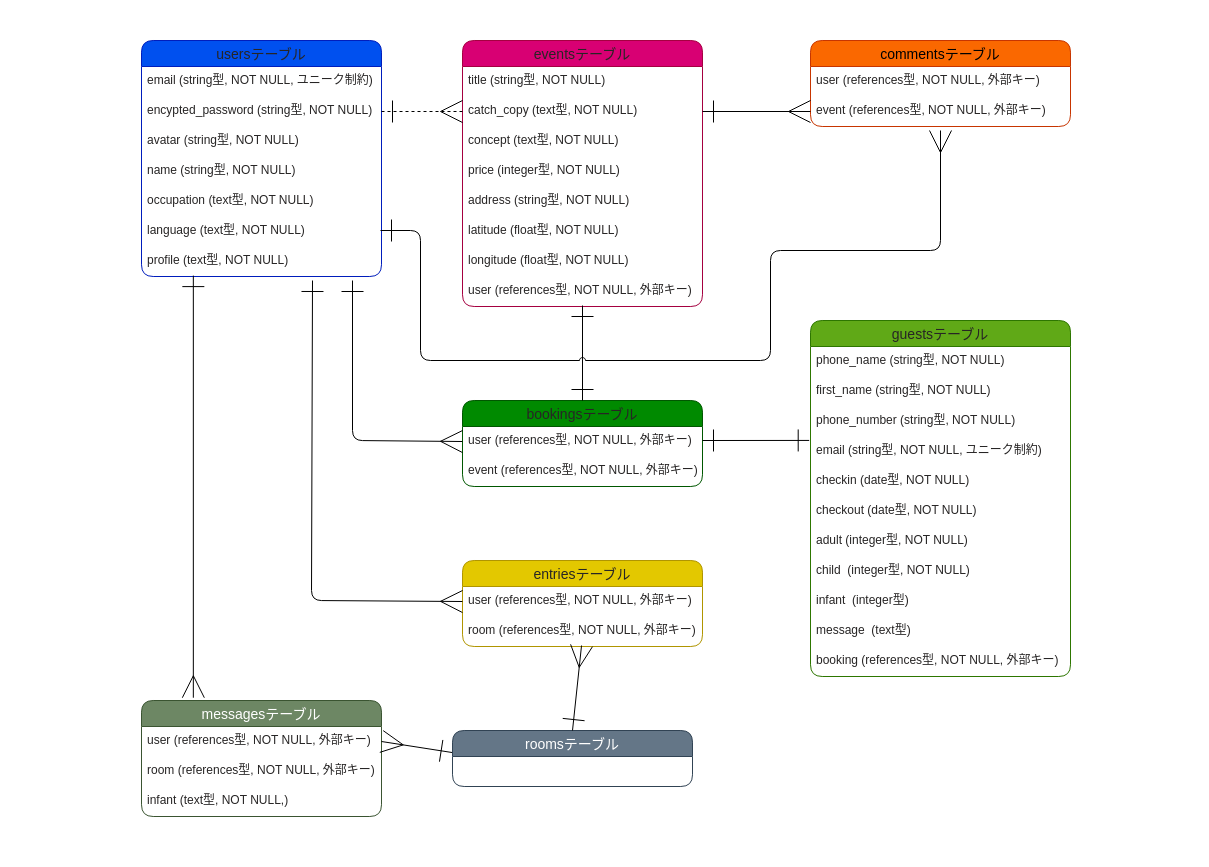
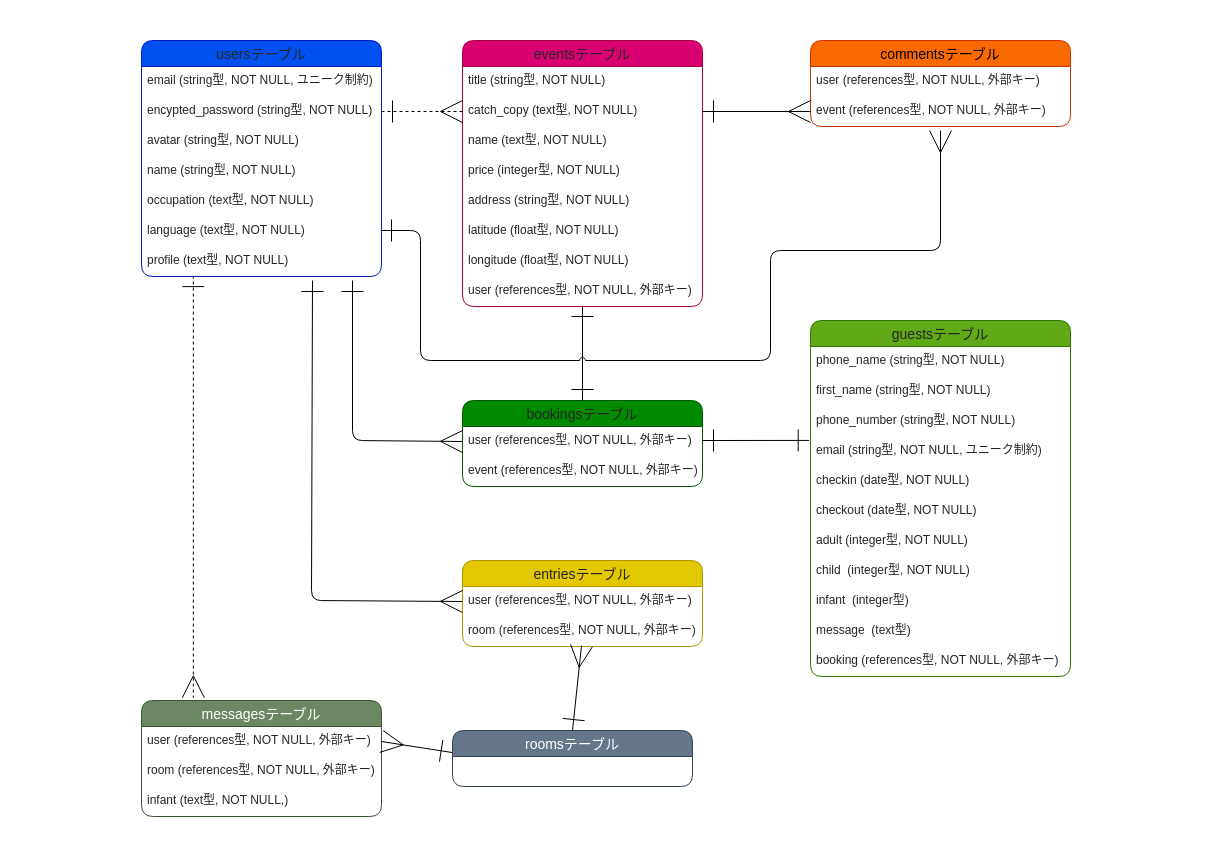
node "concept (text型, NOT NULL)": label "concept (text型, NOT NULL)" -> "name (text型, NOT NULL)"
edge "profile (text型, NOT NULL)" -- "messagesテーブル": style solid -> dashed
